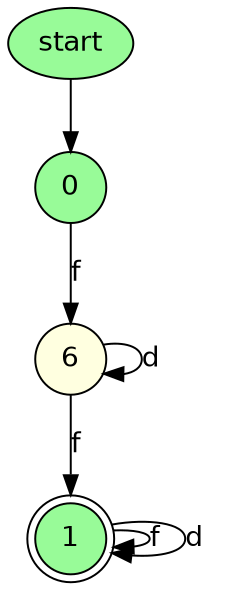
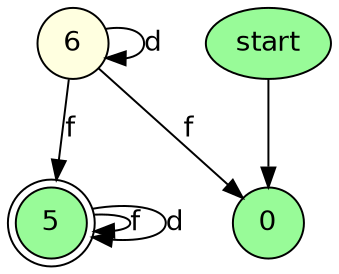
edge "0" -> "6": reversed
node "1": label "1" -> "5"
